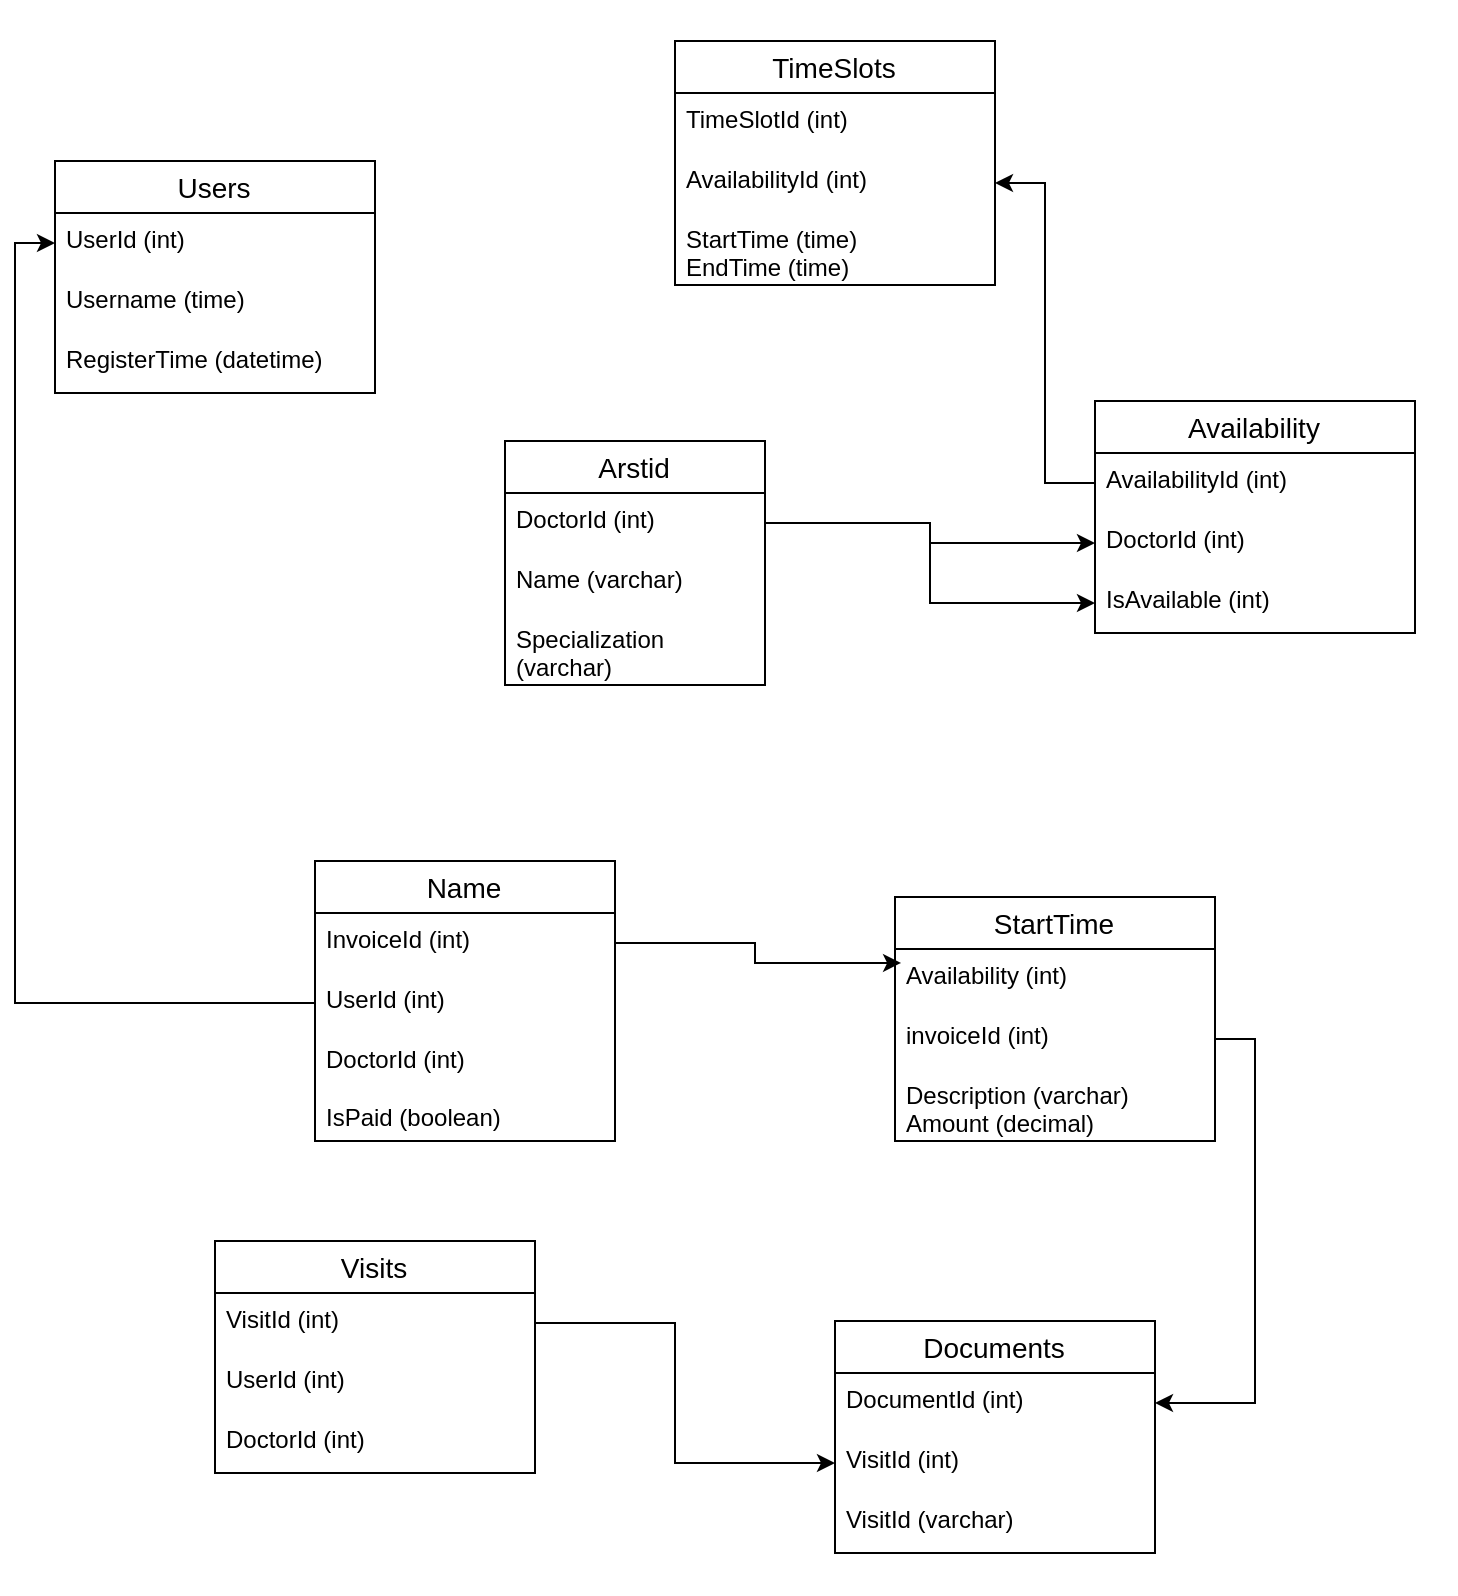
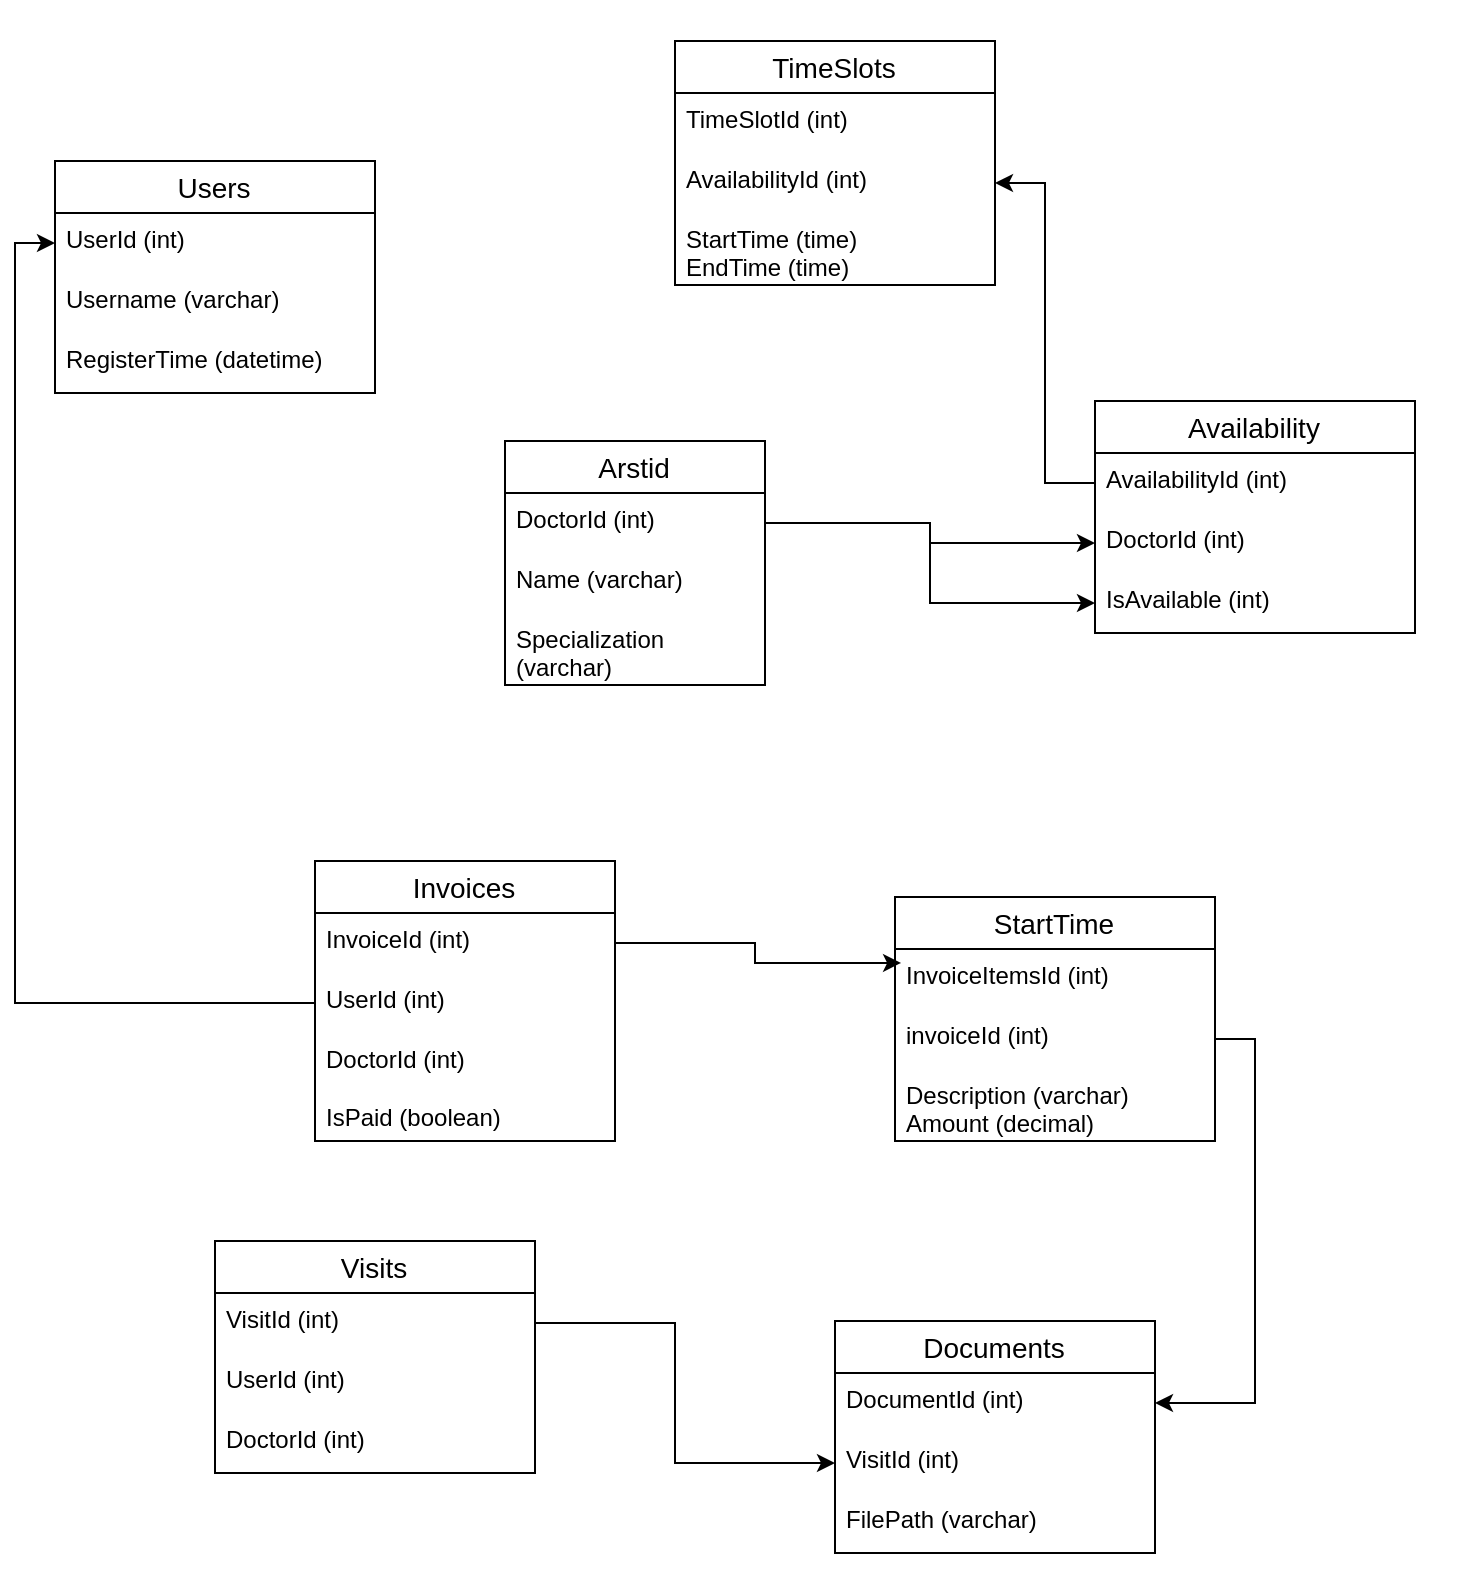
node "Username (time)": label "Username (time)" -> "Username (varchar)"
node "Name": label "Name" -> "Invoices"
node "Availability (int)": label "Availability (int)" -> "InvoiceItemsId (int)"
node "VisitId (varchar)": label "VisitId (varchar)" -> "FilePath (varchar)"
